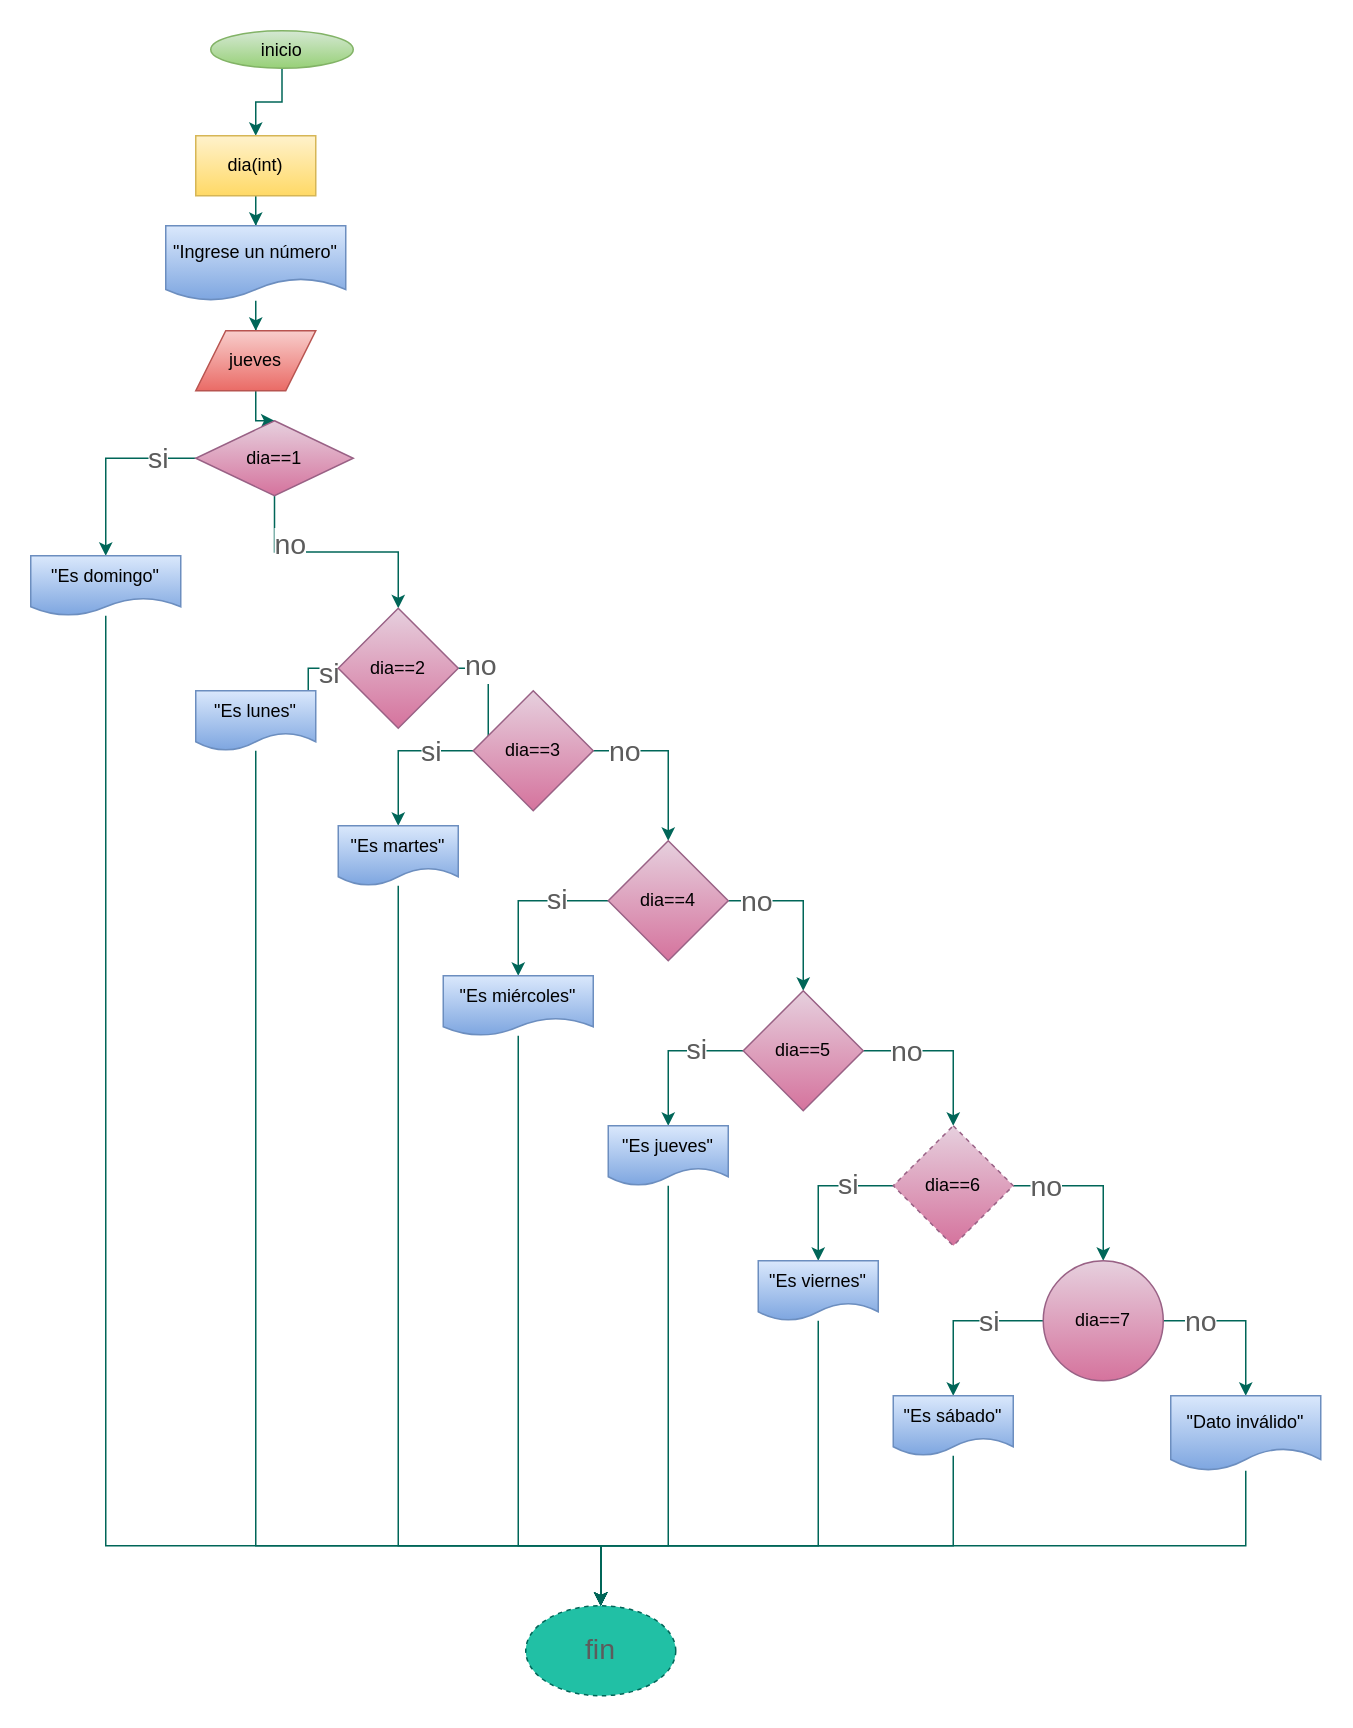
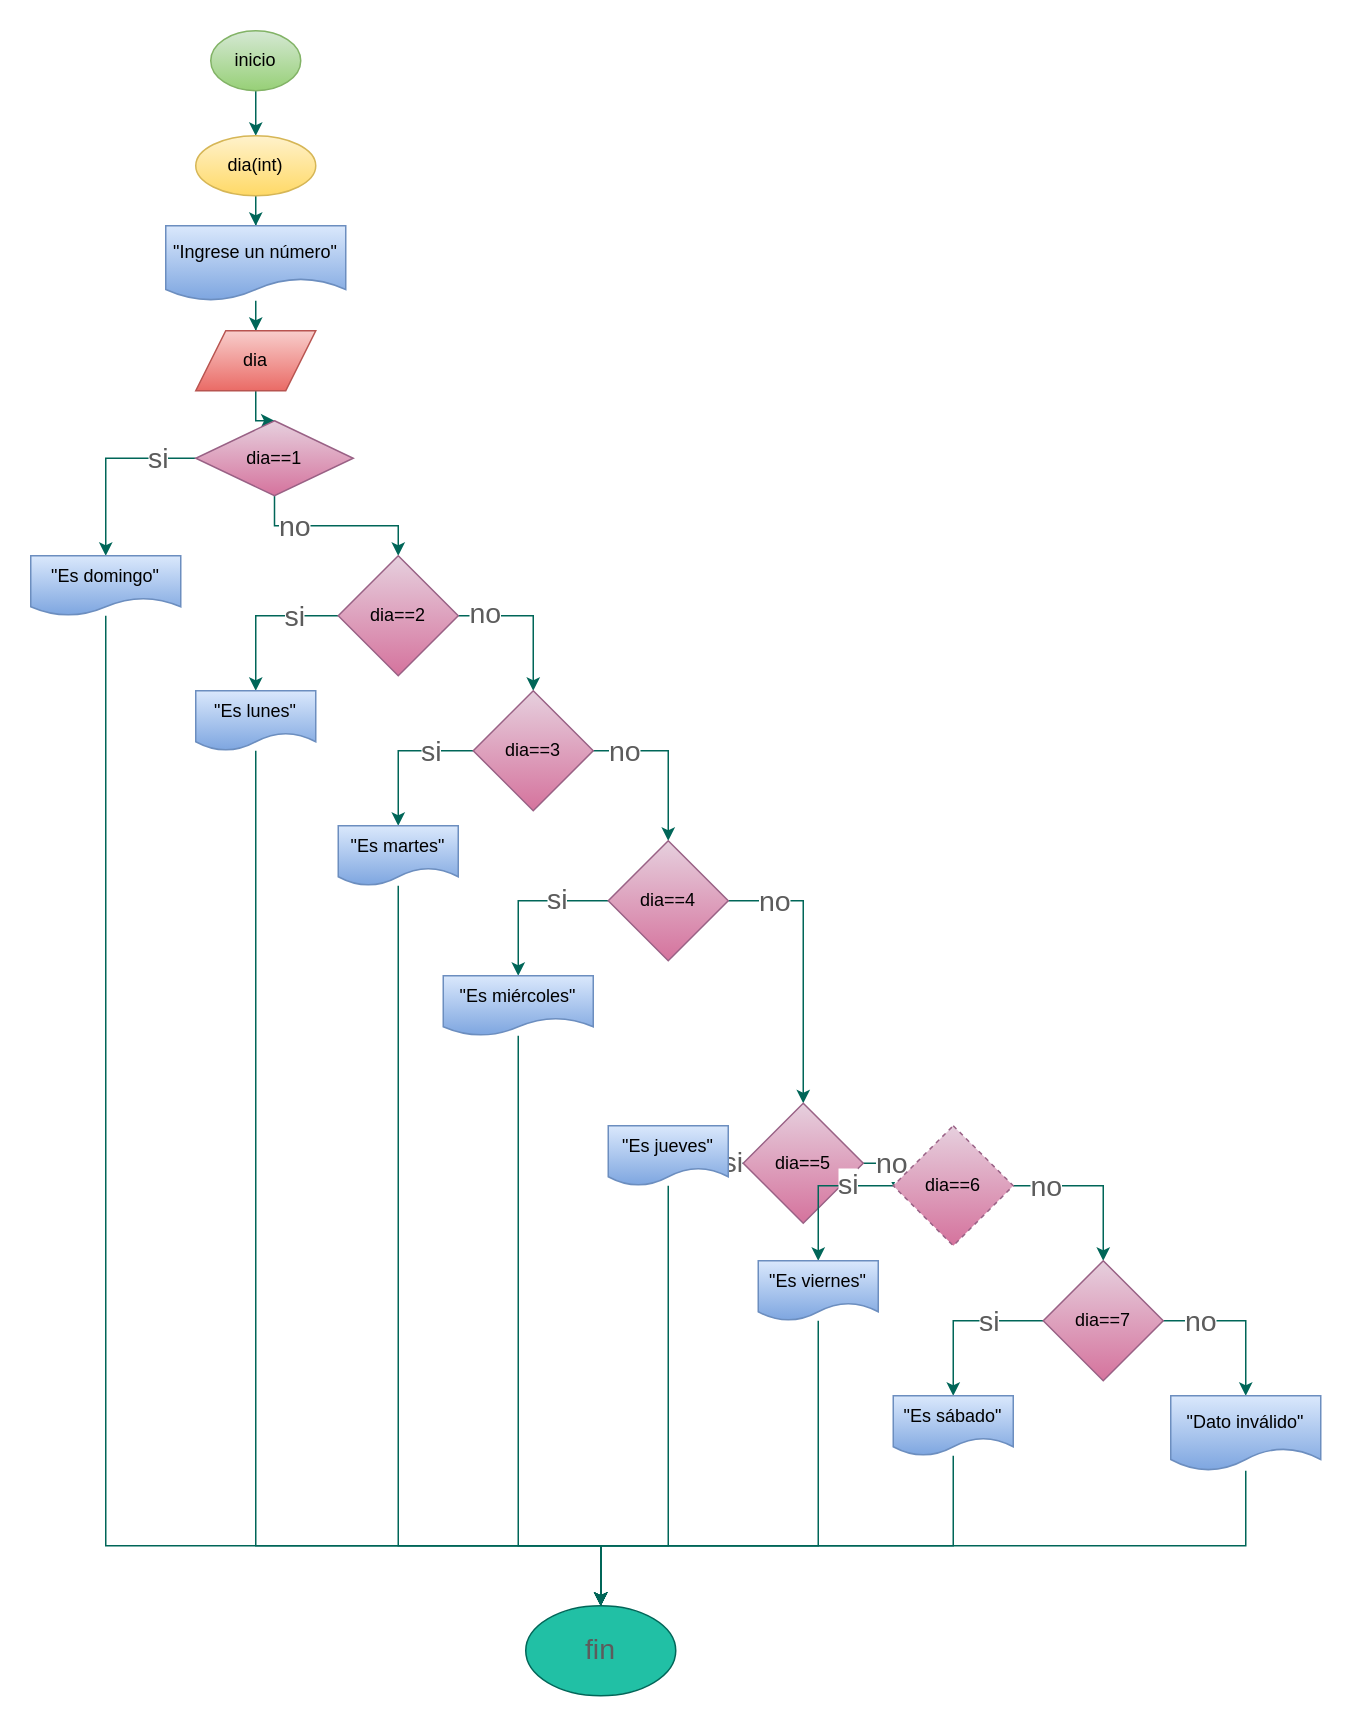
node "inicio": size 143x38 -> 90x60
node "dia(int)": shape rectangle -> ellipse
node "jueves": label "jueves" -> "dia"
node "dia==2": moved (398, 668) -> (398, 616)
node "dia==5": moved (803, 1051) -> (803, 1163)
node "dia==7": shape ellipse -> diamond
node "fin": style dashed -> solid
